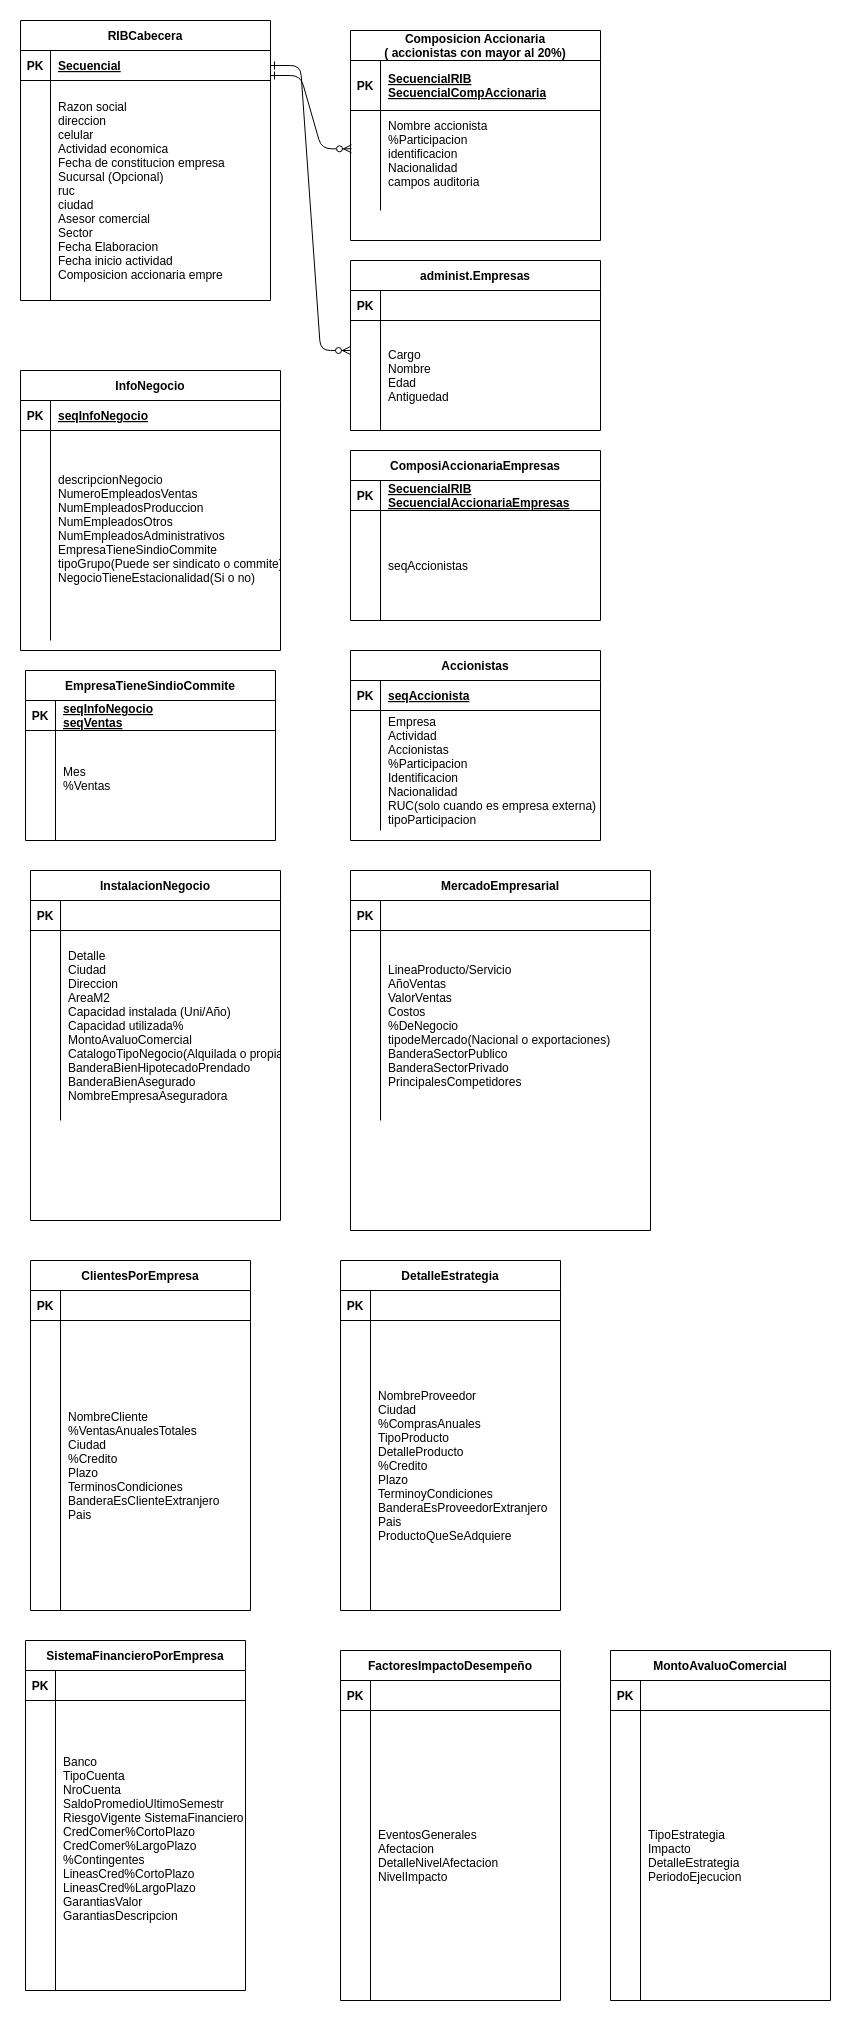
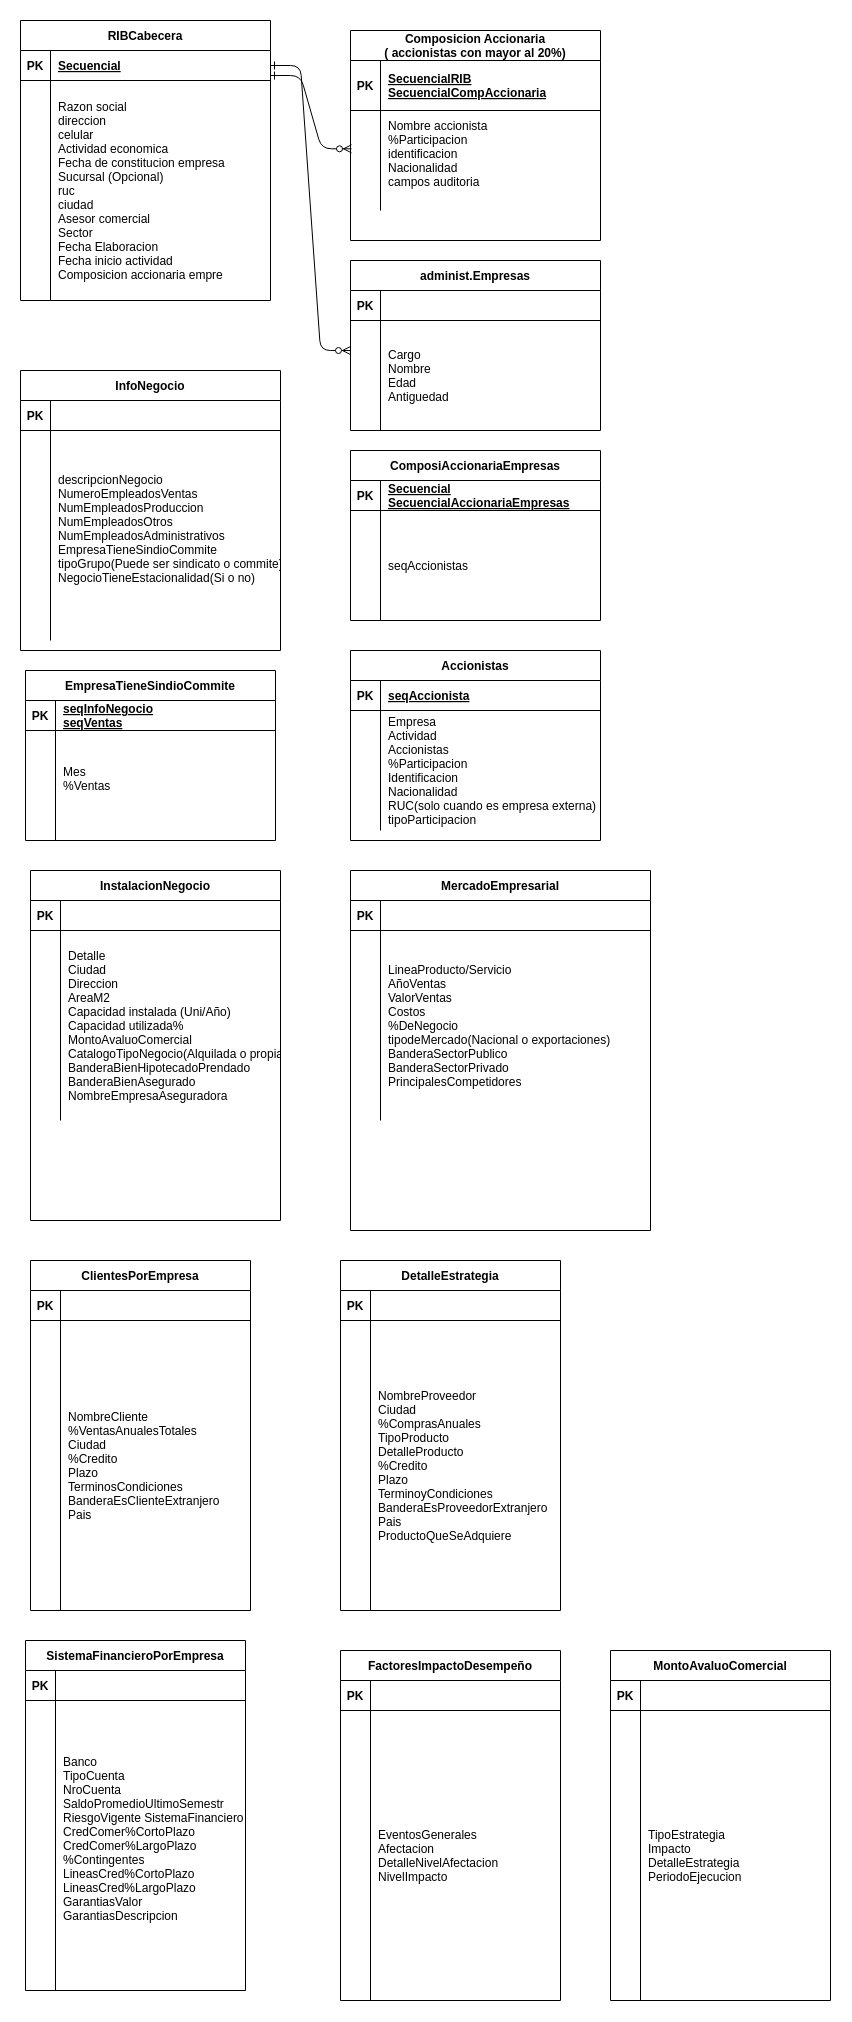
node "seqInfoNegocio": removed
node "SecuencialRIB SecuencialAccionariaEmpresas": label "SecuencialRIB SecuencialAccionariaEmpresas" -> "Secuencial SecuencialAccionariaEmpresas"
